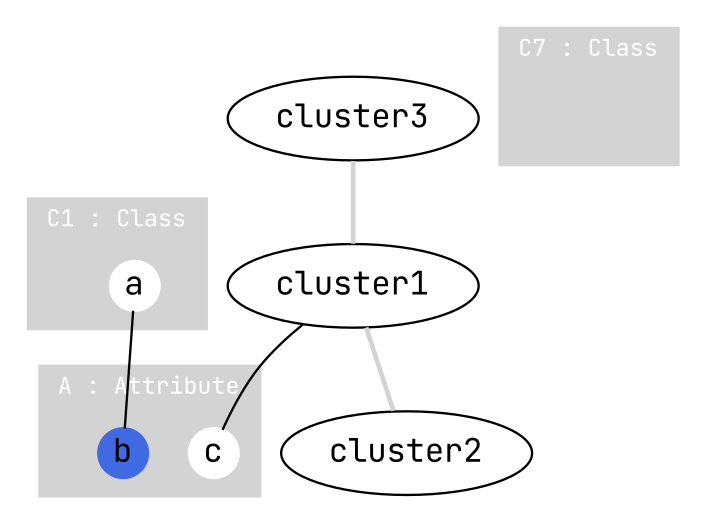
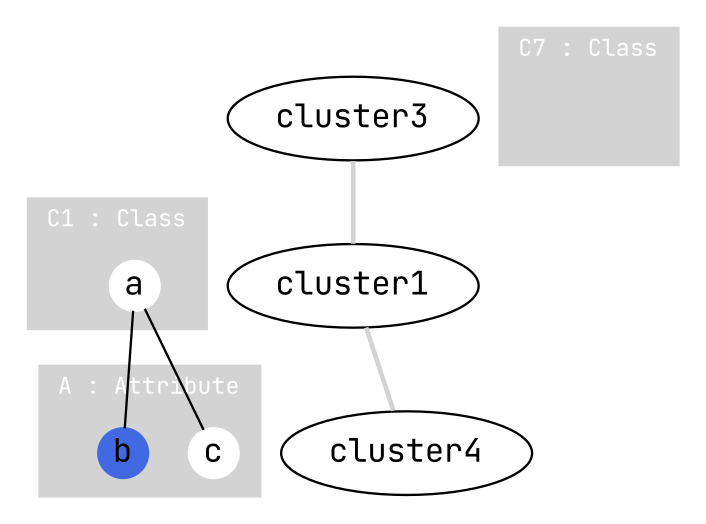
edge "cluster1" -- "c": now "a" -- "c"
node "cluster2": label "cluster2" -> "cluster4"
